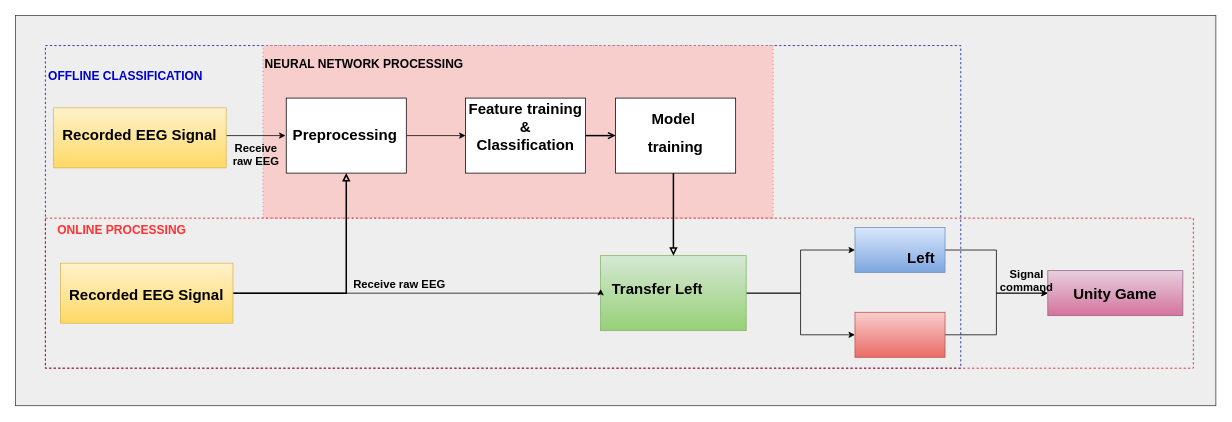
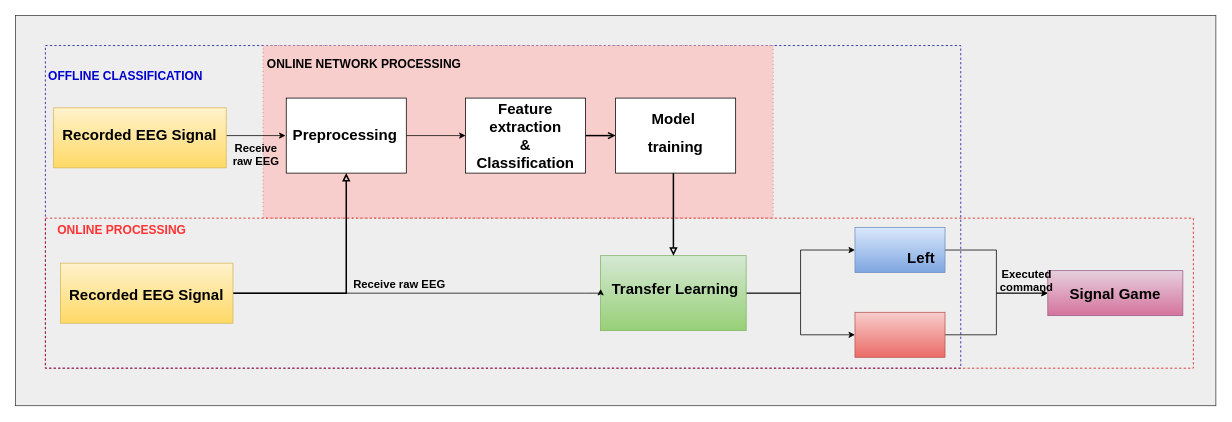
node "NEURAL NETWORK PROCESSING": label "NEURAL NETWORK PROCESSING" -> "ONLINE NETWORK PROCESSING"
node "Feature training & Classification": label "Feature training & Classification" -> "Feature extraction & Classification"
node "Transfer Left": label "Transfer Left" -> "Transfer Learning"
node "Signal command": label "Signal command" -> "Executed command"
node "Unity Game": label "Unity Game" -> "Signal Game"
